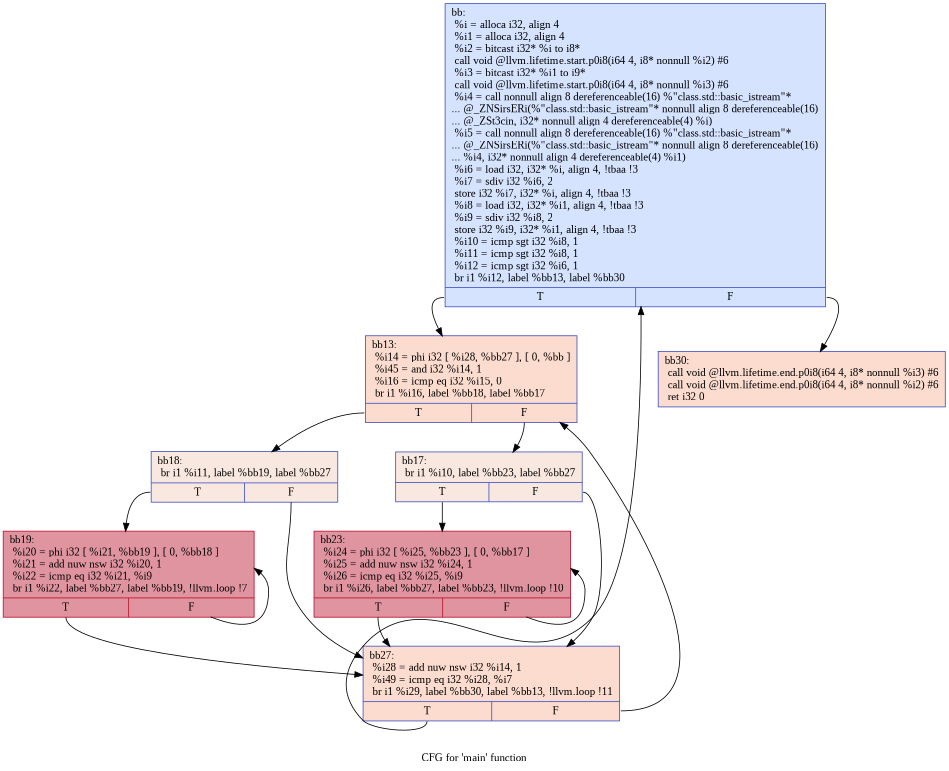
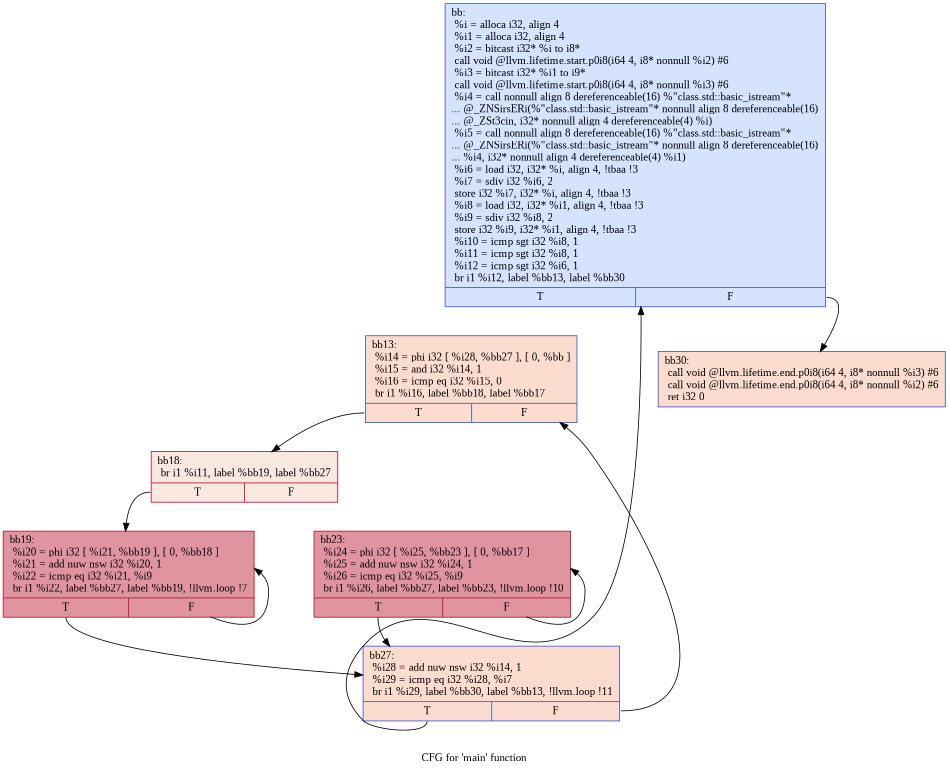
edge "bb:" -> "bb13:": removed
node "bb13:": text "%i45 = and i32 %i14, 1" -> "%i15 = and i32 %i14, 1"
node "bb18:": color #3d50c3ff -> #b70d28ff
node "bb17:": removed
edge "bb18:" -> "bb27:": removed
node "bb27:": text "%i49 = icmp eq i32 %i28, %i7" -> "%i29 = icmp eq i32 %i28, %i7"
